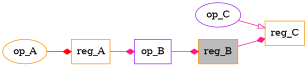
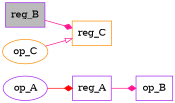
node "op_C": color purple -> darkorange
node "op_A": color darkorange -> purple
node "reg_A": color darkorange -> purple
edge "op_B" -> "reg_B": removed
node "reg_B": color darkorange -> purple
